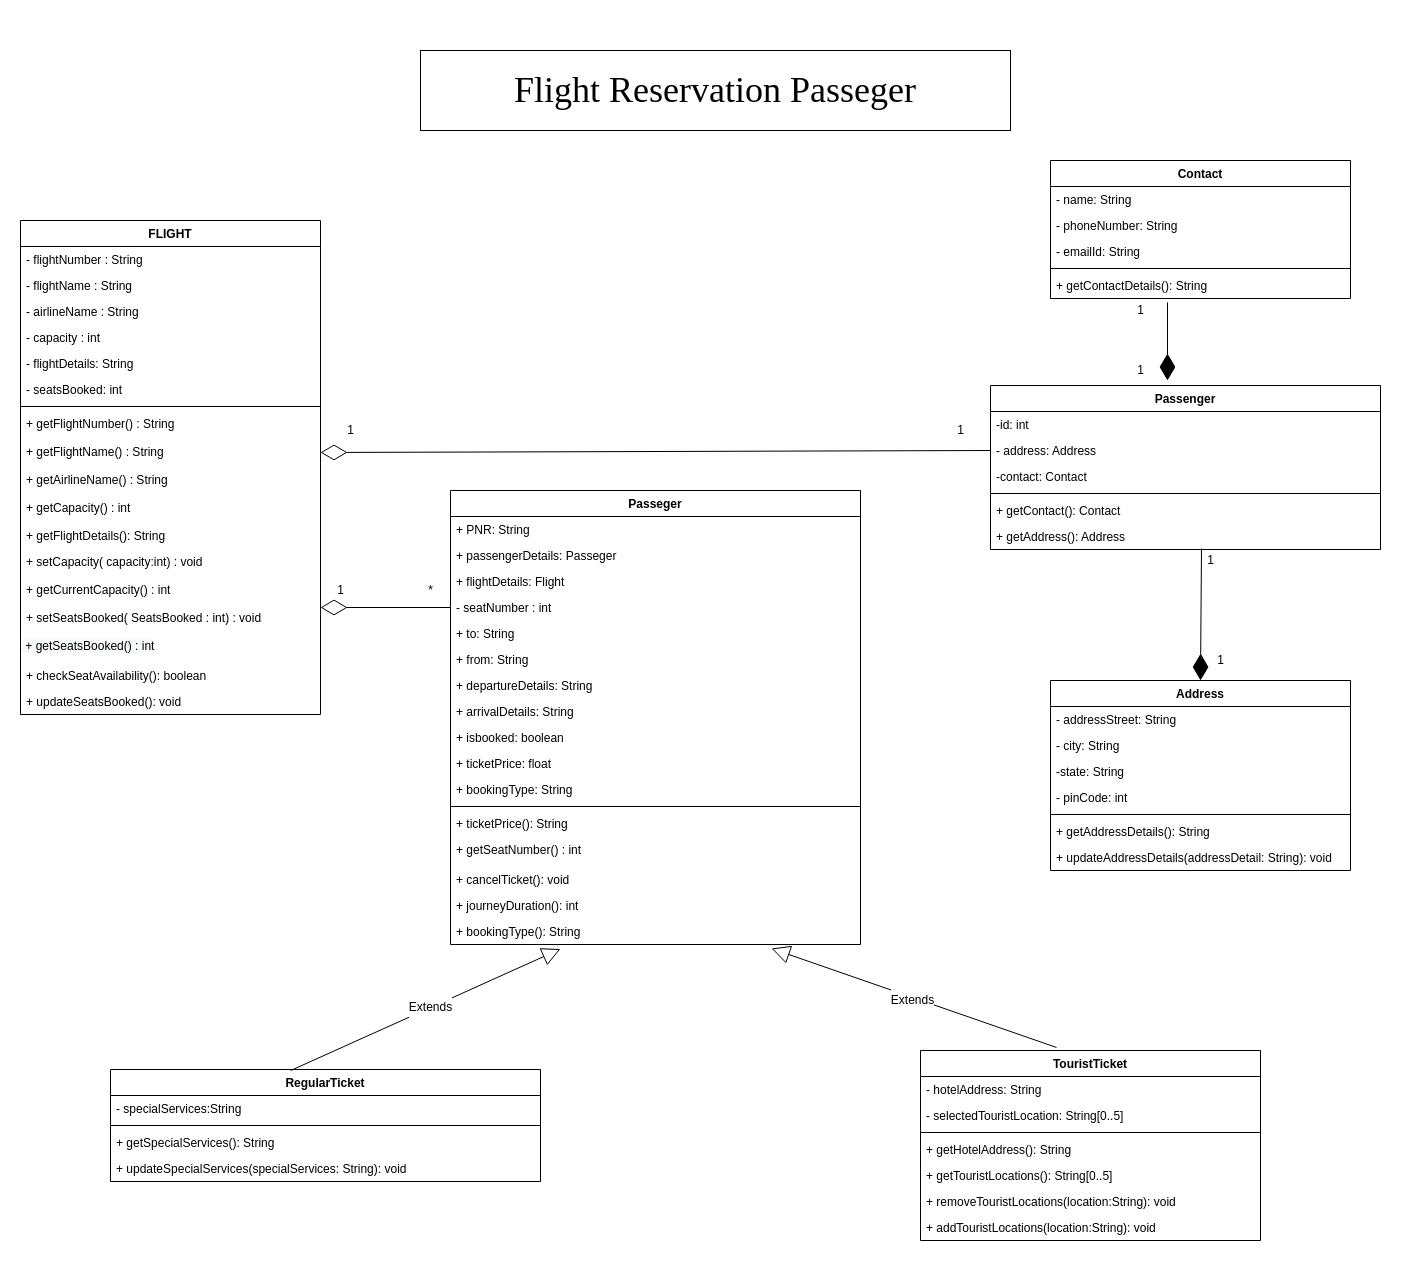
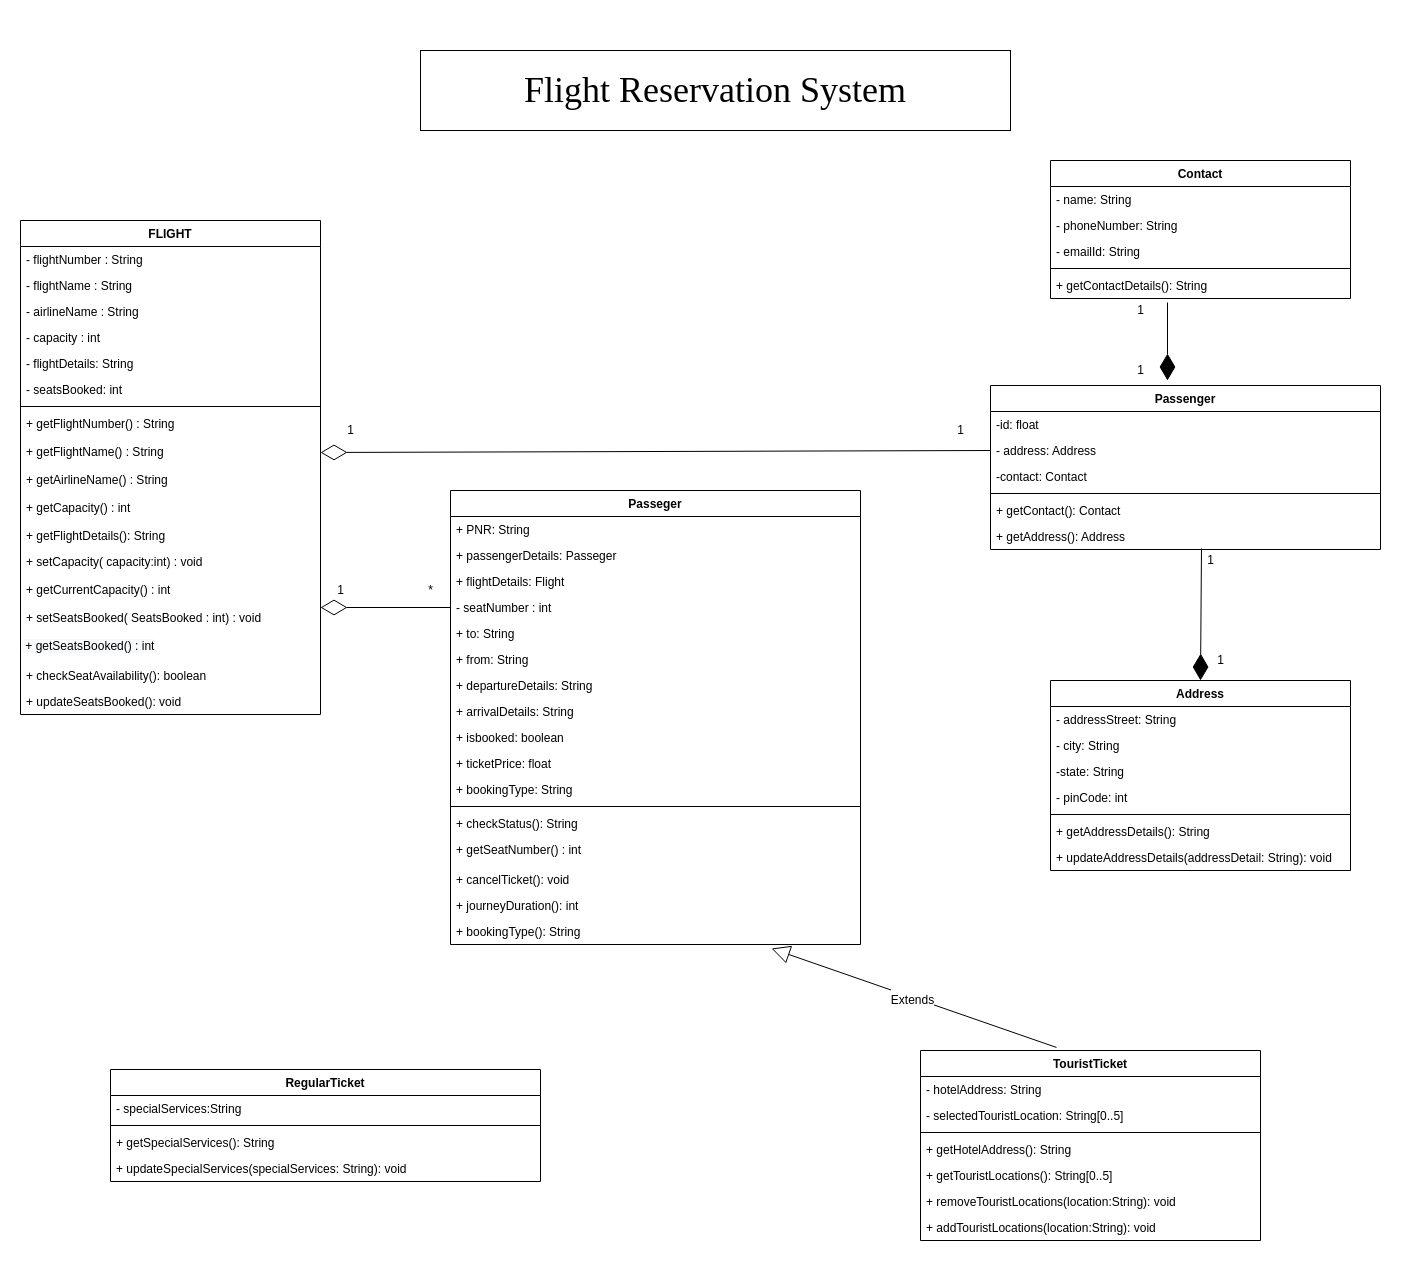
node "Flight Reservation Passeger": label "Flight Reservation Passeger" -> "Flight Reservation System"
node "-id: int": label "-id: int" -> "-id: float"
node "+ ticketPrice(): String": label "+ ticketPrice(): String" -> "+ checkStatus(): String"
edge "RegularTicket" -> "+ bookingType(): String": removed, label "Extends"
